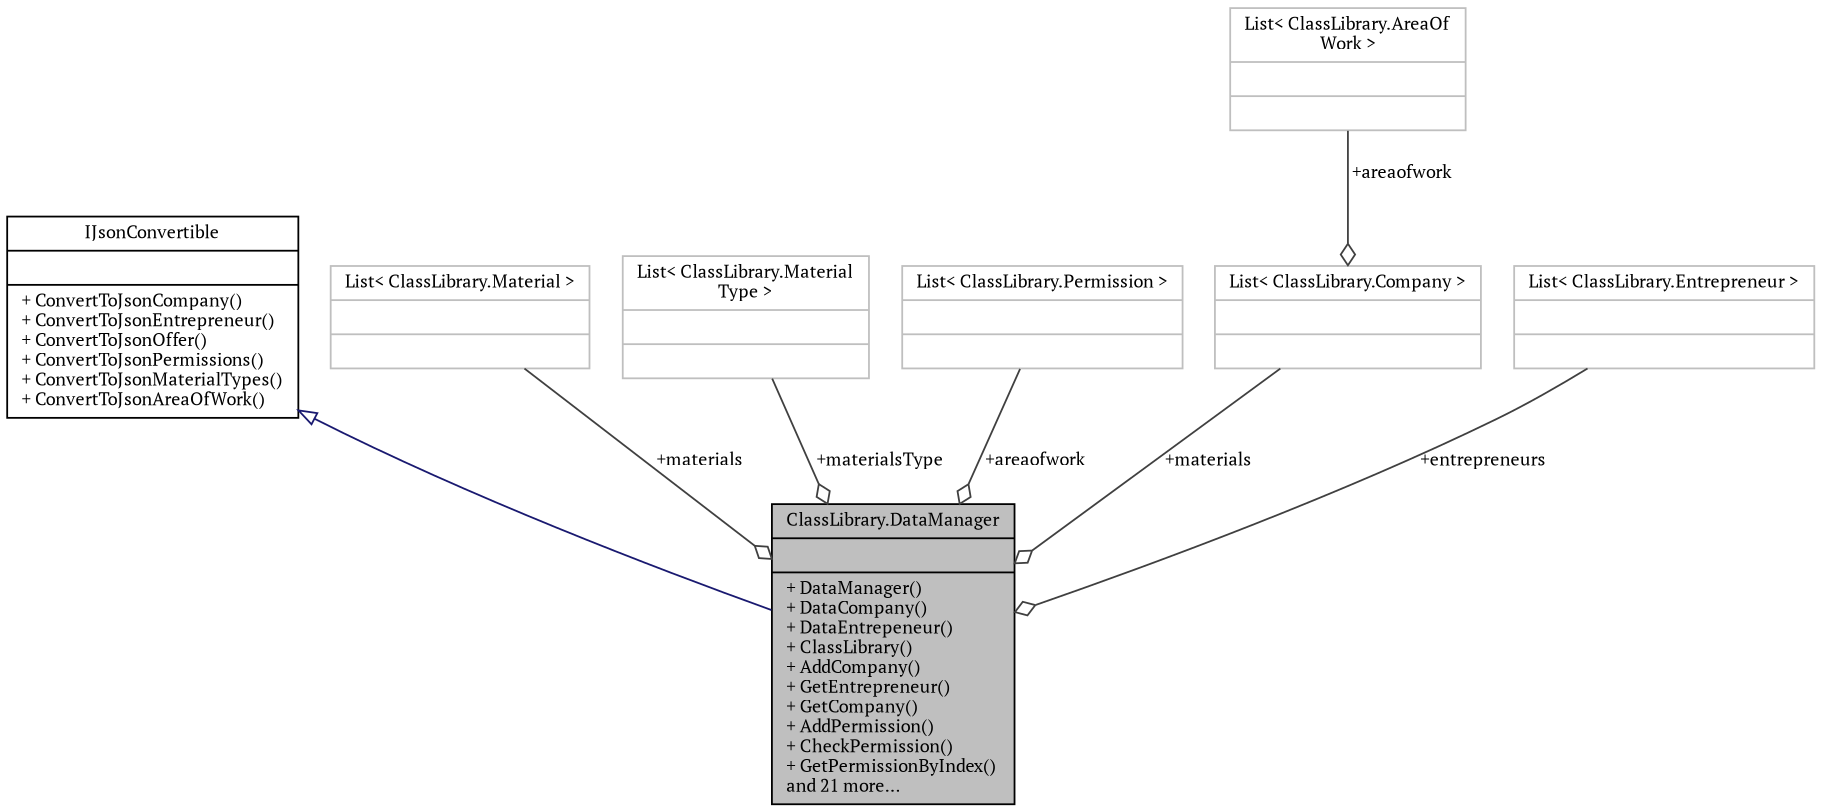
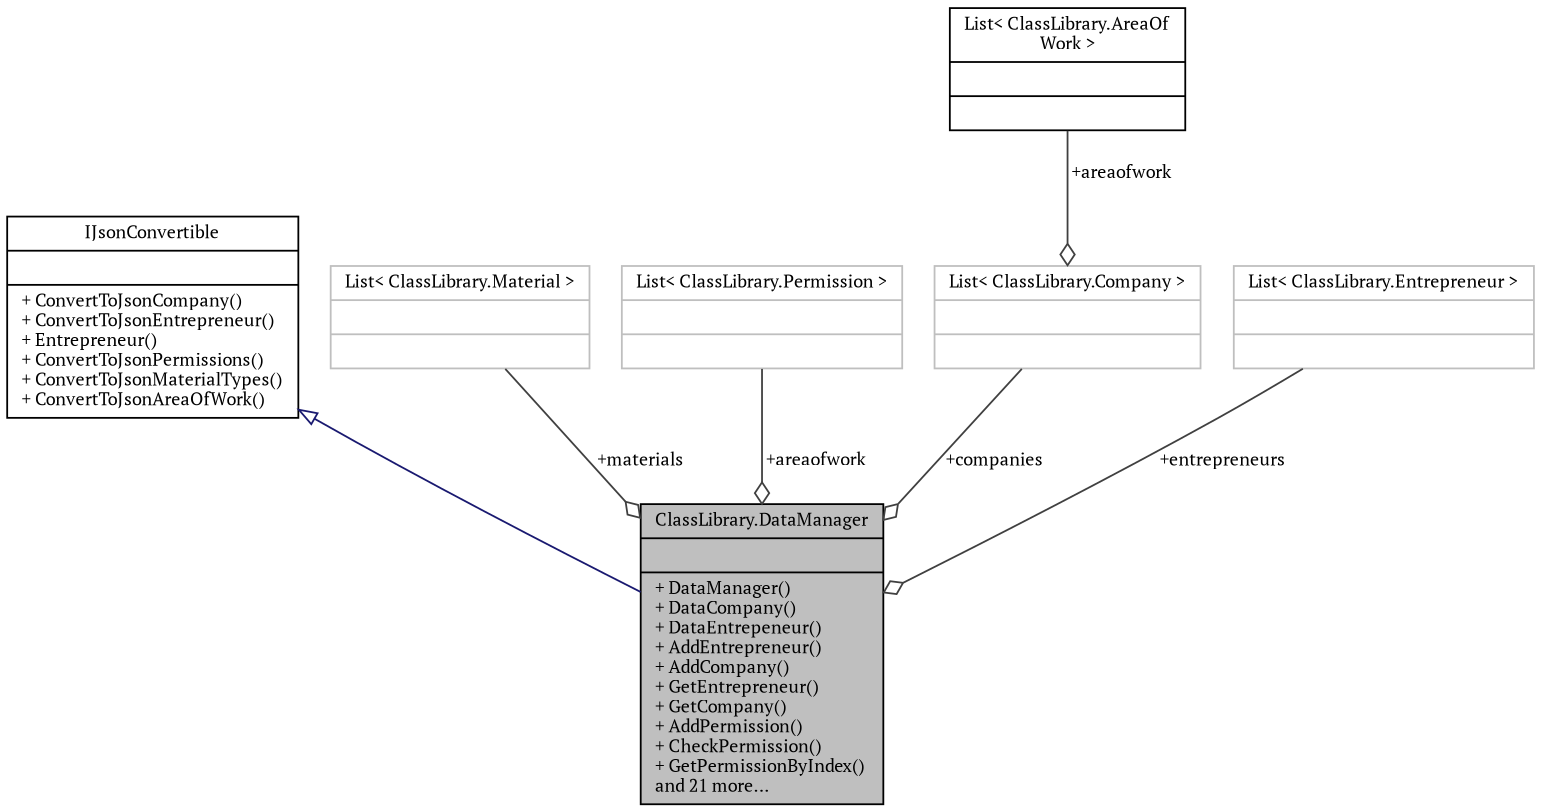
node "List< ClassLibrary.AreaOf": color grey75 -> black
node "List< ClassLibrary.Material": removed
node "IJsonConvertible": text "+ ConvertToJsonOffer()" -> "+ Entrepreneur()"
edge "List< ClassLibrary.Company >" -> "ClassLibrary.DataManager": label " +materials" -> " +companies"
node "ClassLibrary.DataManager": text "+ ClassLibrary()" -> "+ AddEntrepreneur()"
